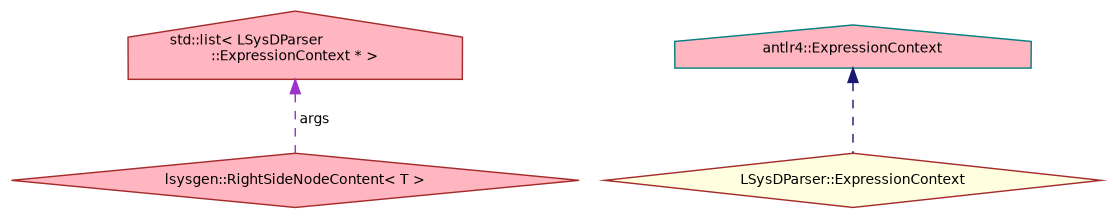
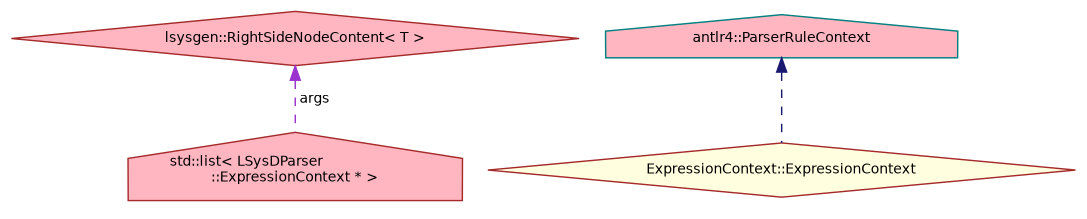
node "antlr4::ExpressionContext": label "antlr4::ExpressionContext" -> "antlr4::ParserRuleContext"
edge "lsysgen::RightSideNodeContent< T >" -> "std::list< LSysDParser ::ExpressionContext * >": reversed
node "LSysDParser::ExpressionContext": label "LSysDParser::ExpressionContext" -> "ExpressionContext::ExpressionContext"
